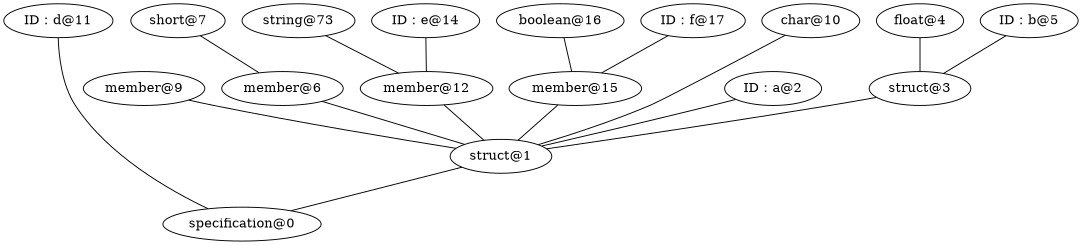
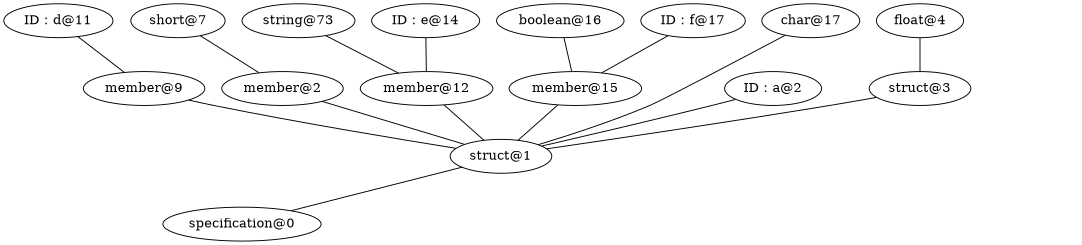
node "char@10": label "char@10" -> "char@17"
node "ID：b@5": removed
node "member@6": label "member@6" -> "member@2"
edge "ID：d@11" -- "specification@0": now "ID：d@11" -- "member@9"
